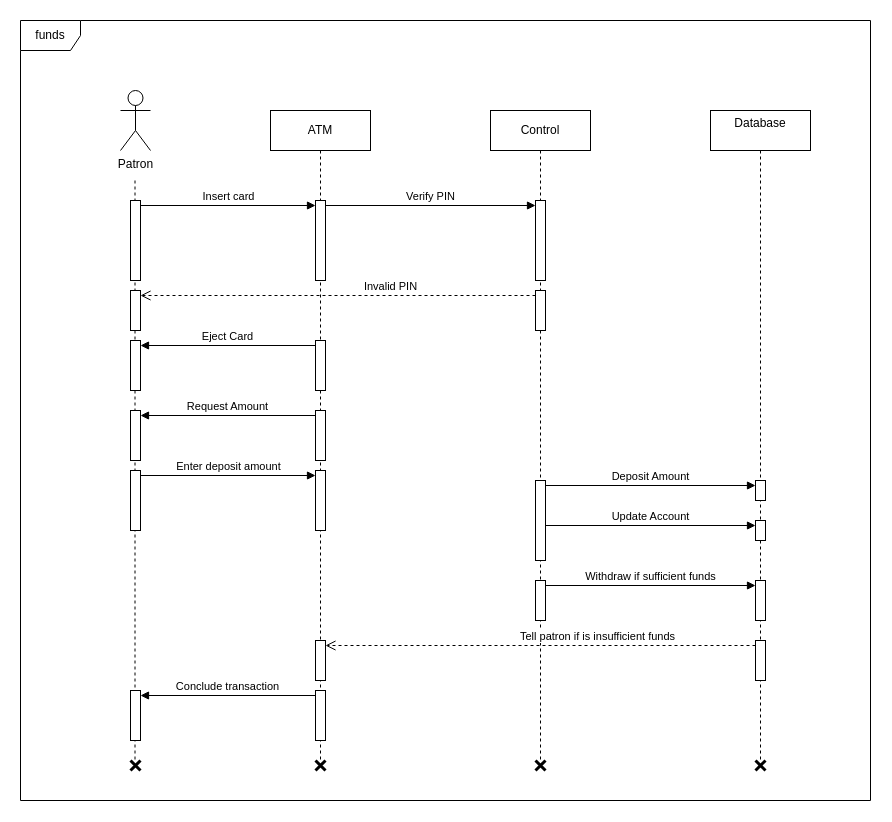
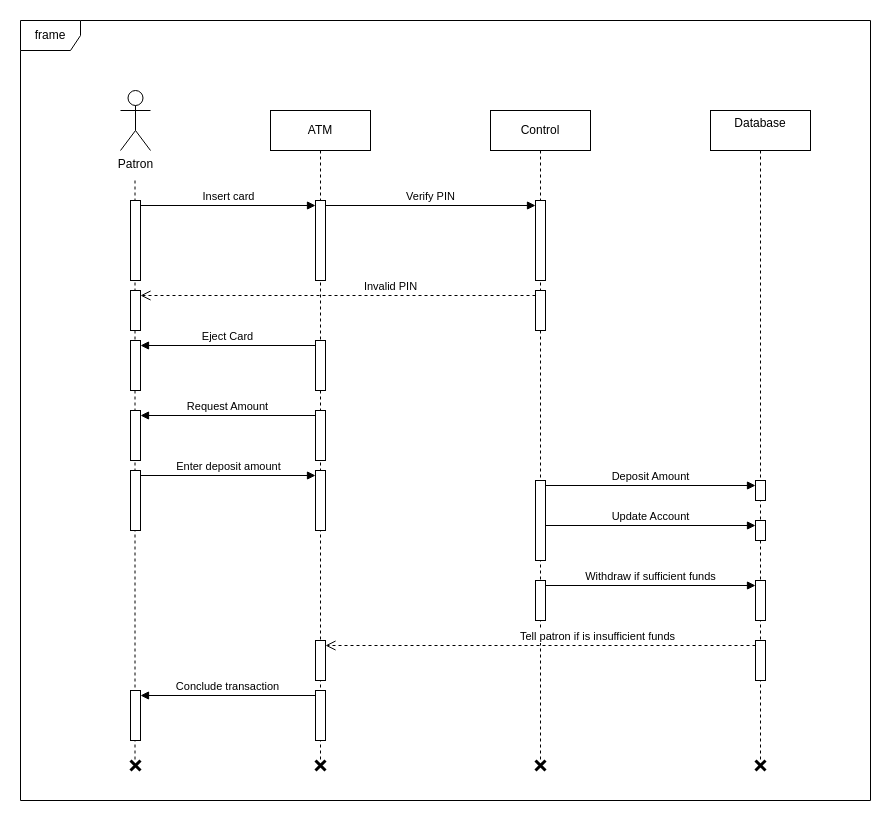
node "funds": label "funds" -> "frame"
